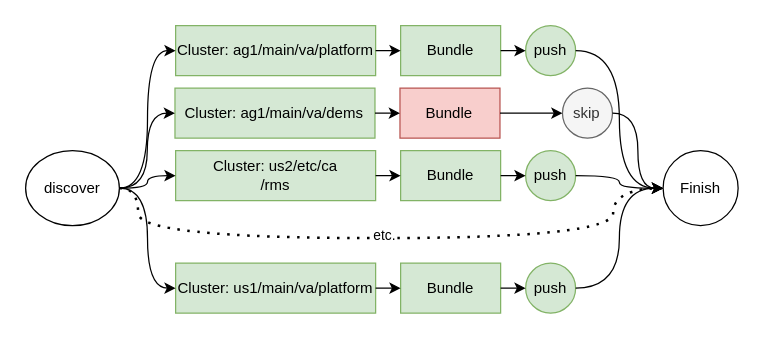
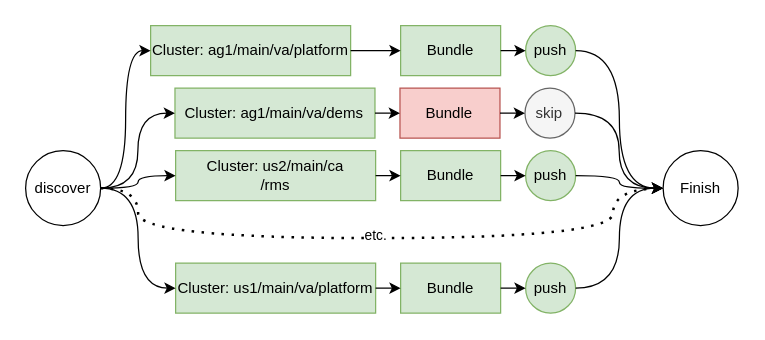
node "Cluster: ag1/main/va/platform": moved (276, 51) -> (251, 51)
node "skip": moved (587, 113) -> (550, 113)
node "Cluster: us2/etc/ca /rms": label "Cluster: us2/etc/ca /rms" -> "Cluster: us2/main/ca /rms"
node "discover": size 94x75 -> 75x75
